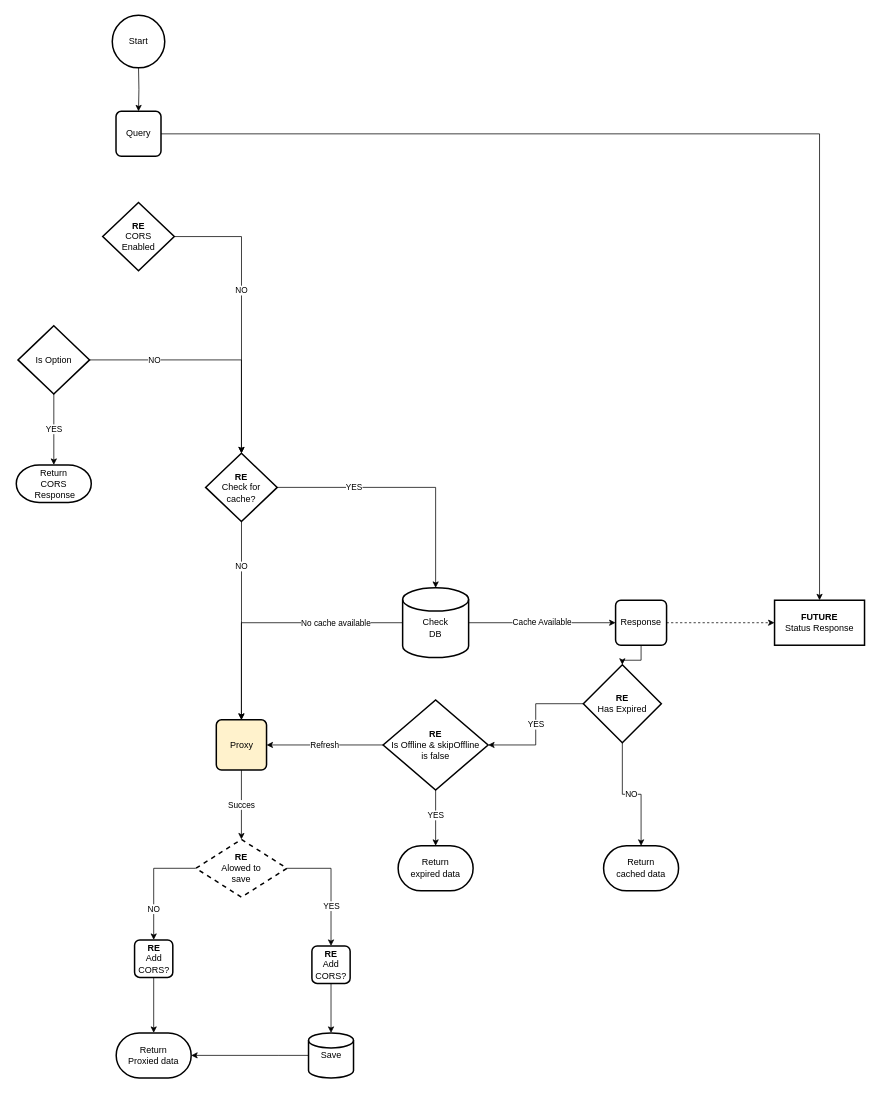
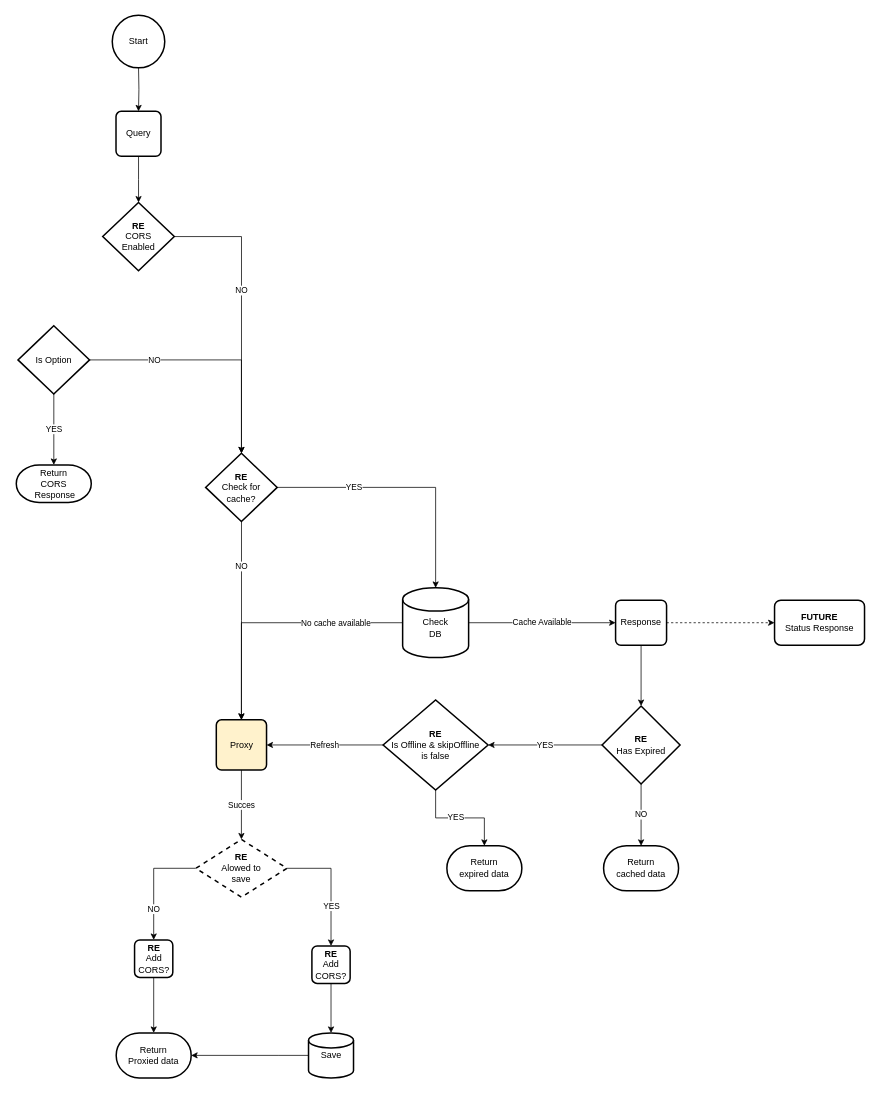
edge "Query" -> "FUTURE Status Response": now "Query" -> "RE CORS Enabled"
node "FUTURE Status Response": shape rectangle -> rounded rectangle
node "RE Has Expired": moved (622, 704) -> (641, 745)
node "Return expired data": moved (435, 868) -> (484, 868)
